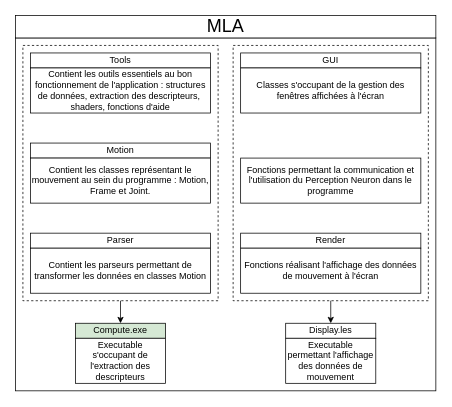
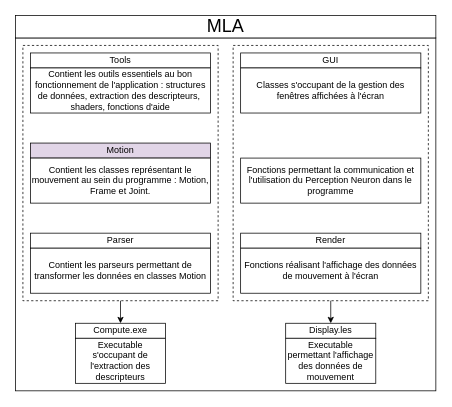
node "Motion": fillcolor #ffffff -> #e1d5e7
node "Compute.exe": fillcolor #d5e8d4 -> #ffffff
